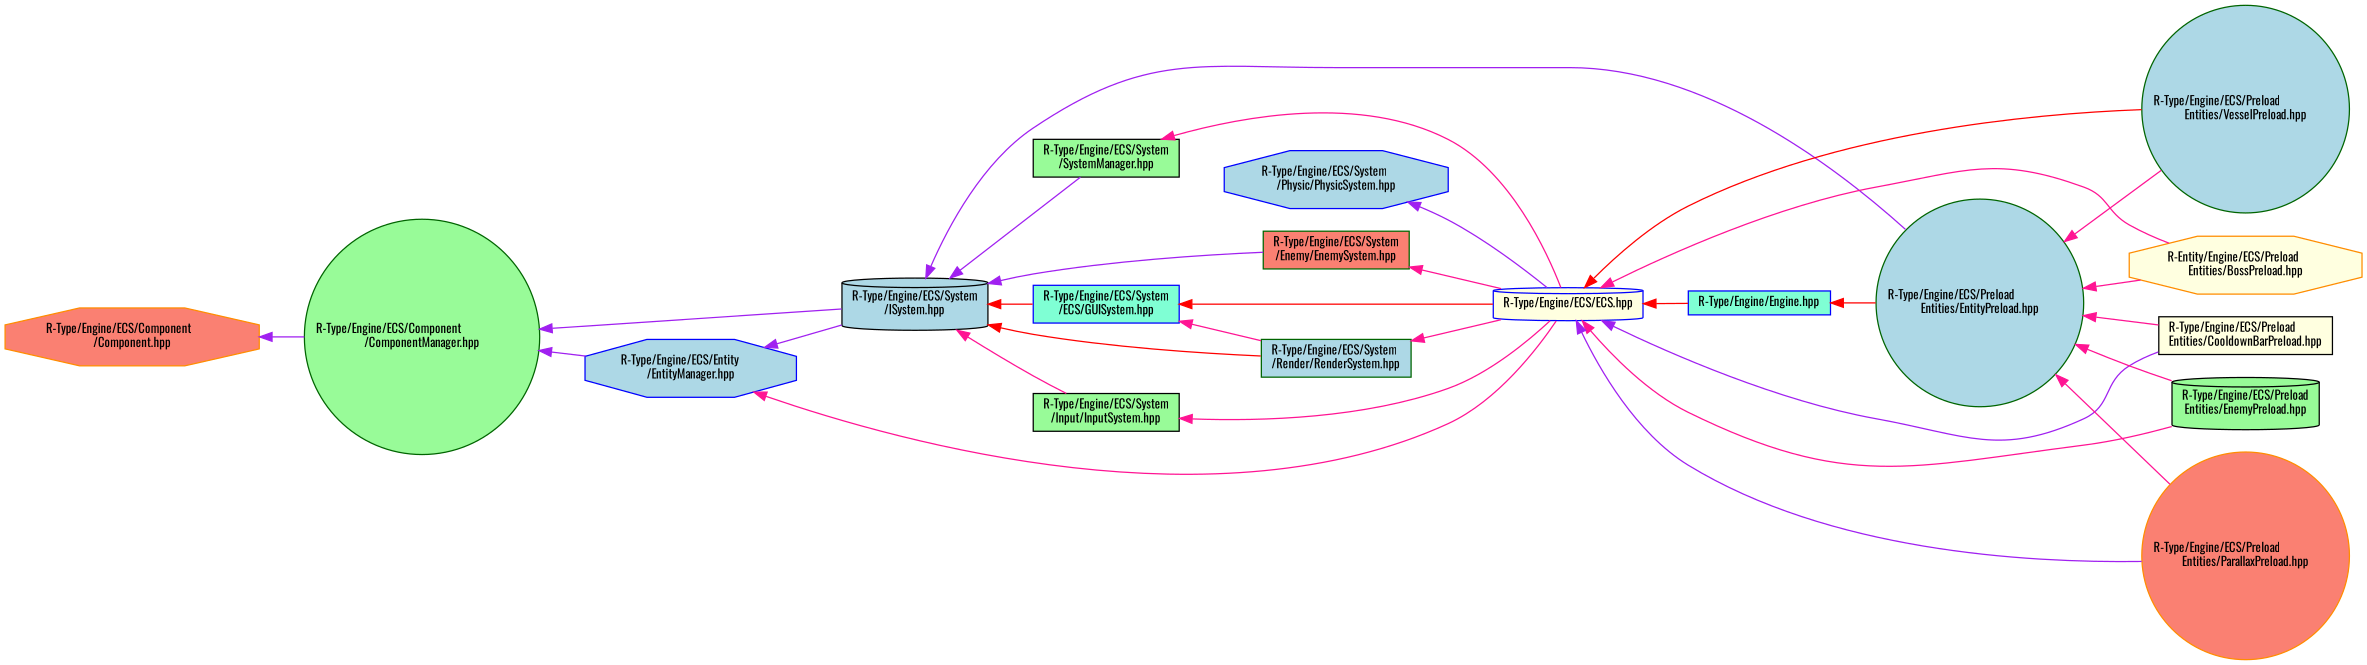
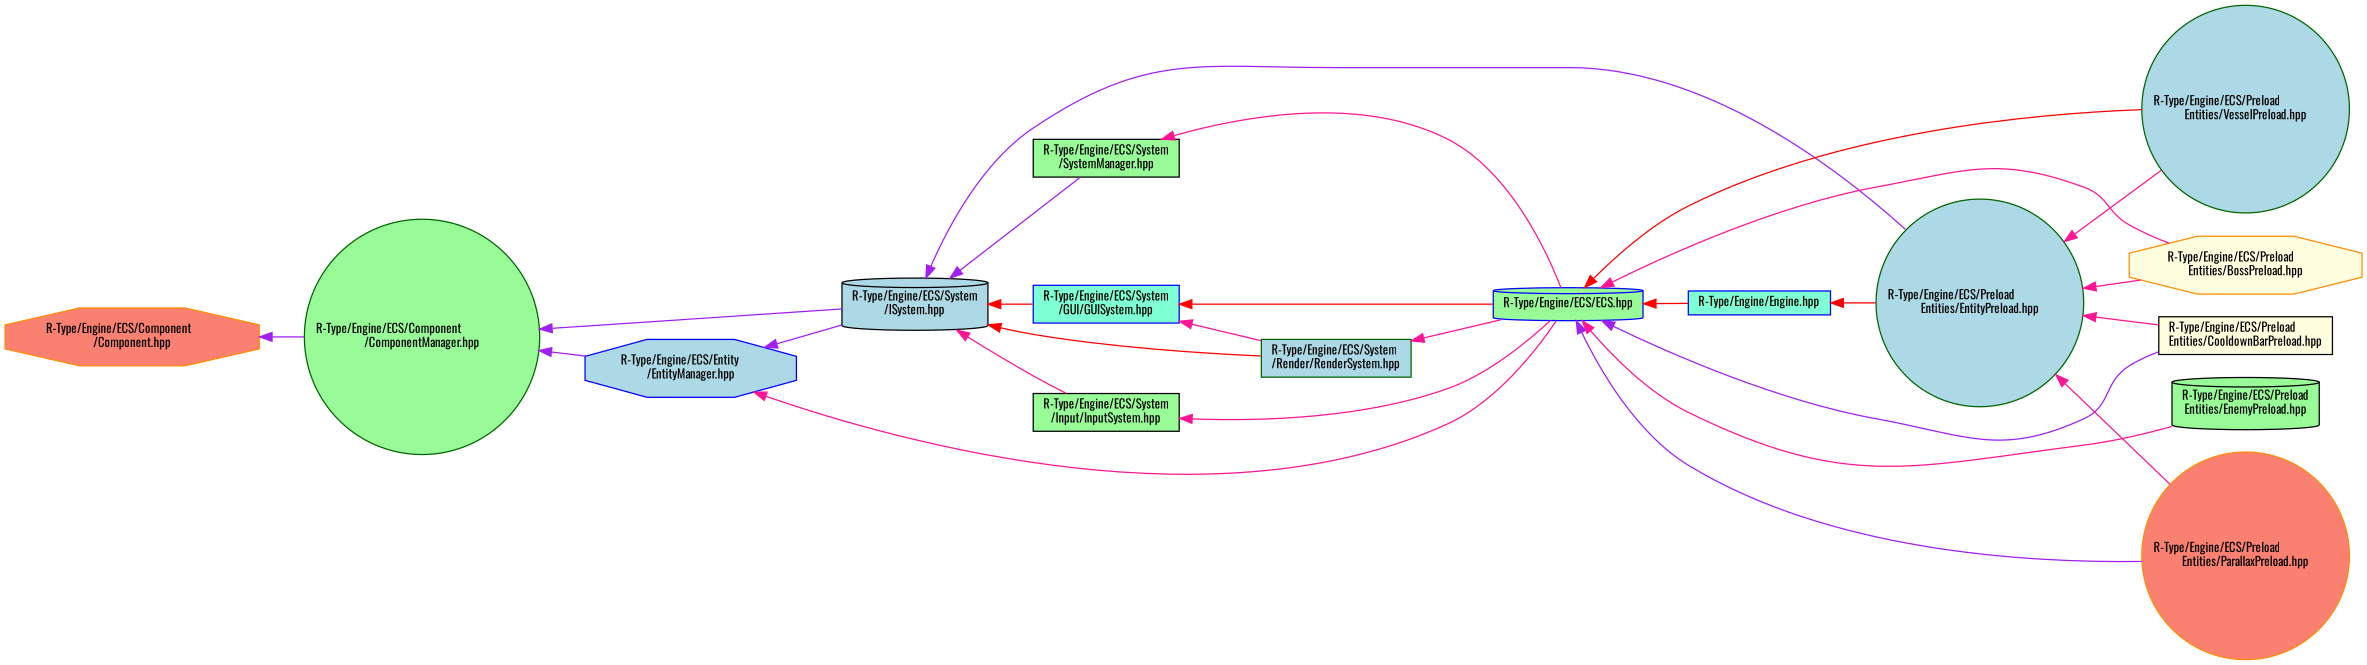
node "R-Type/Engine/ECS/System /Physic/PhysicSystem.hpp": removed
node "R-Type/Engine/ECS/System /Enemy/EnemySystem.hpp": removed
node "R-Entity/Engine/ECS/Preload Entities/BossPreload.hpp": label "R-Entity/Engine/ECS/Preload Entities/BossPreload.hpp" -> "R-Type/Engine/ECS/Preload Entities/BossPreload.hpp"
node "R-Type/Engine/ECS/System /ECS/GUISystem.hpp": label "R-Type/Engine/ECS/System /ECS/GUISystem.hpp" -> "R-Type/Engine/ECS/System /GUI/GUISystem.hpp"
node "R-Type/Engine/ECS/ECS.hpp": fillcolor lightyellow -> palegreen
edge "R-Type/Engine/ECS/Preload Entities/EnemyPreload.hpp" -> "R-Type/Engine/ECS/Preload Entities/EntityPreload.hpp": removed
